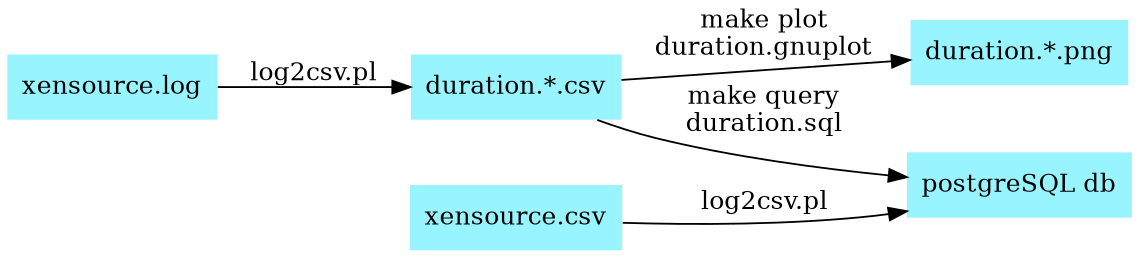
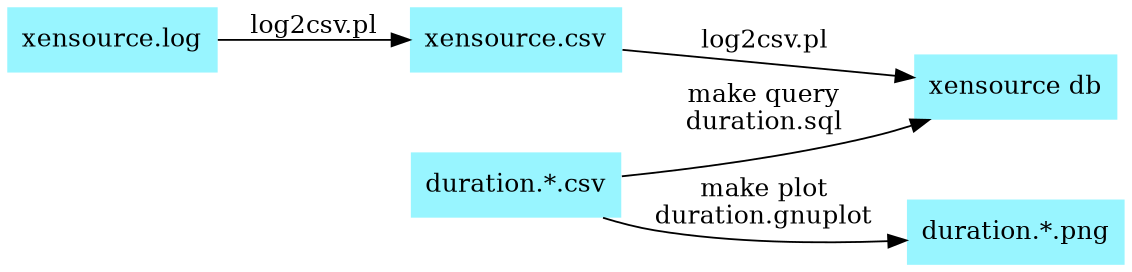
edge "xensource.log" -> "duration.*.csv": now "xensource.log" -> "xensource.csv"
node "postgreSQL db": label "postgreSQL db" -> "xensource db"
